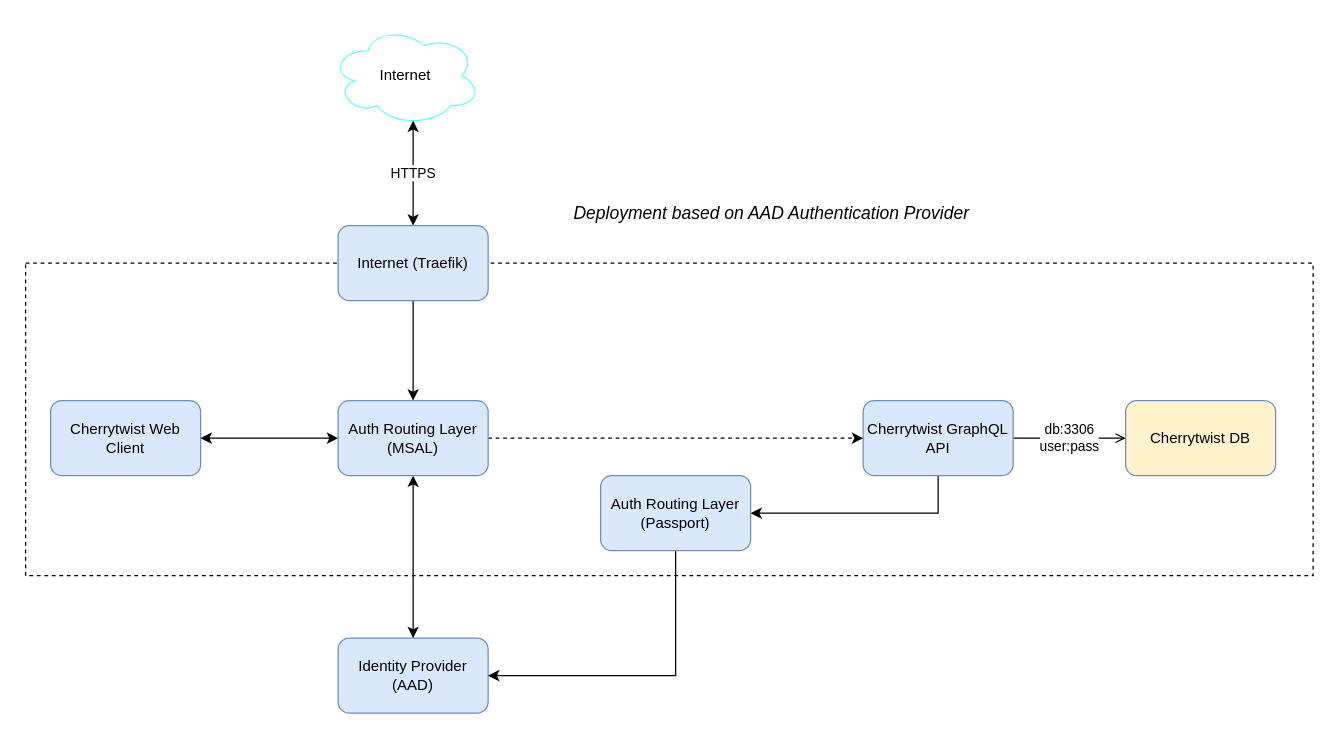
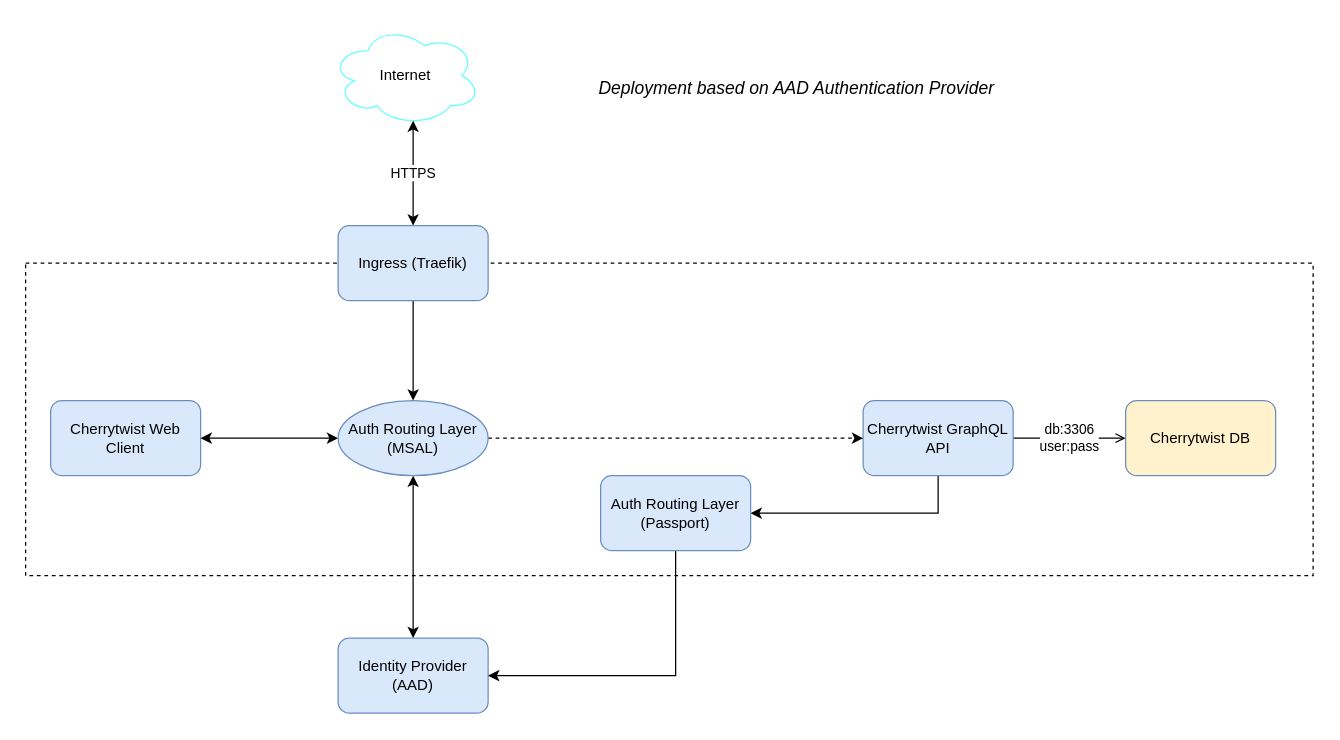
node "Deployment based on AAD Authentication Provider": moved (772, 213) -> (797, 88)
node "Internet (Traefik)": label "Internet (Traefik)" -> "Ingress (Traefik)"
node "Auth Routing Layer (MSAL)": shape rounded rectangle -> ellipse
